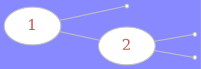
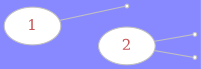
edge "1" -- "2": removed
